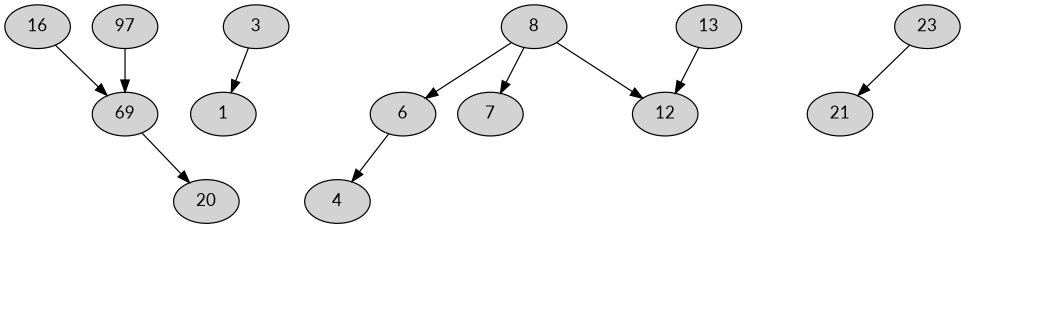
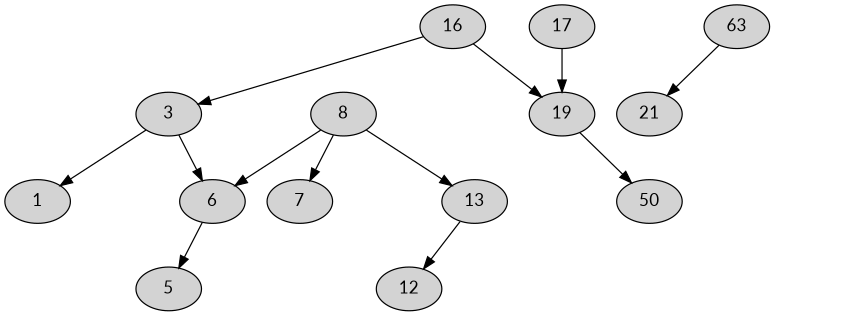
node "97": label "97" -> "17"
node "23": label "23" -> "63"
edge "8" -> "12": now "8" -> "13"
edge "16" -> "3": added
node "69": label "69" -> "19"
edge "3" -> "6": added
node "20": label "20" -> "50"
node "4": label "4" -> "5"
